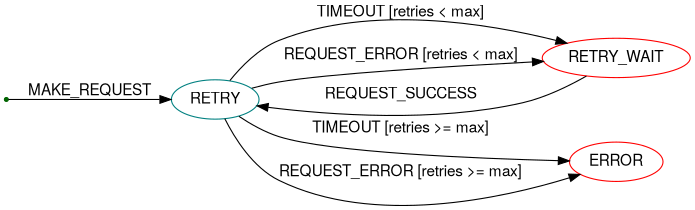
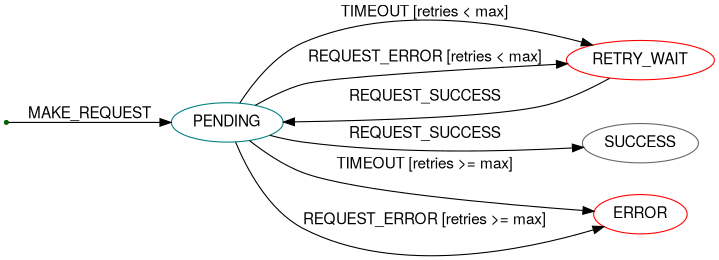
node "RETRY": label "RETRY" -> "PENDING"
node "SUCCESS": added
